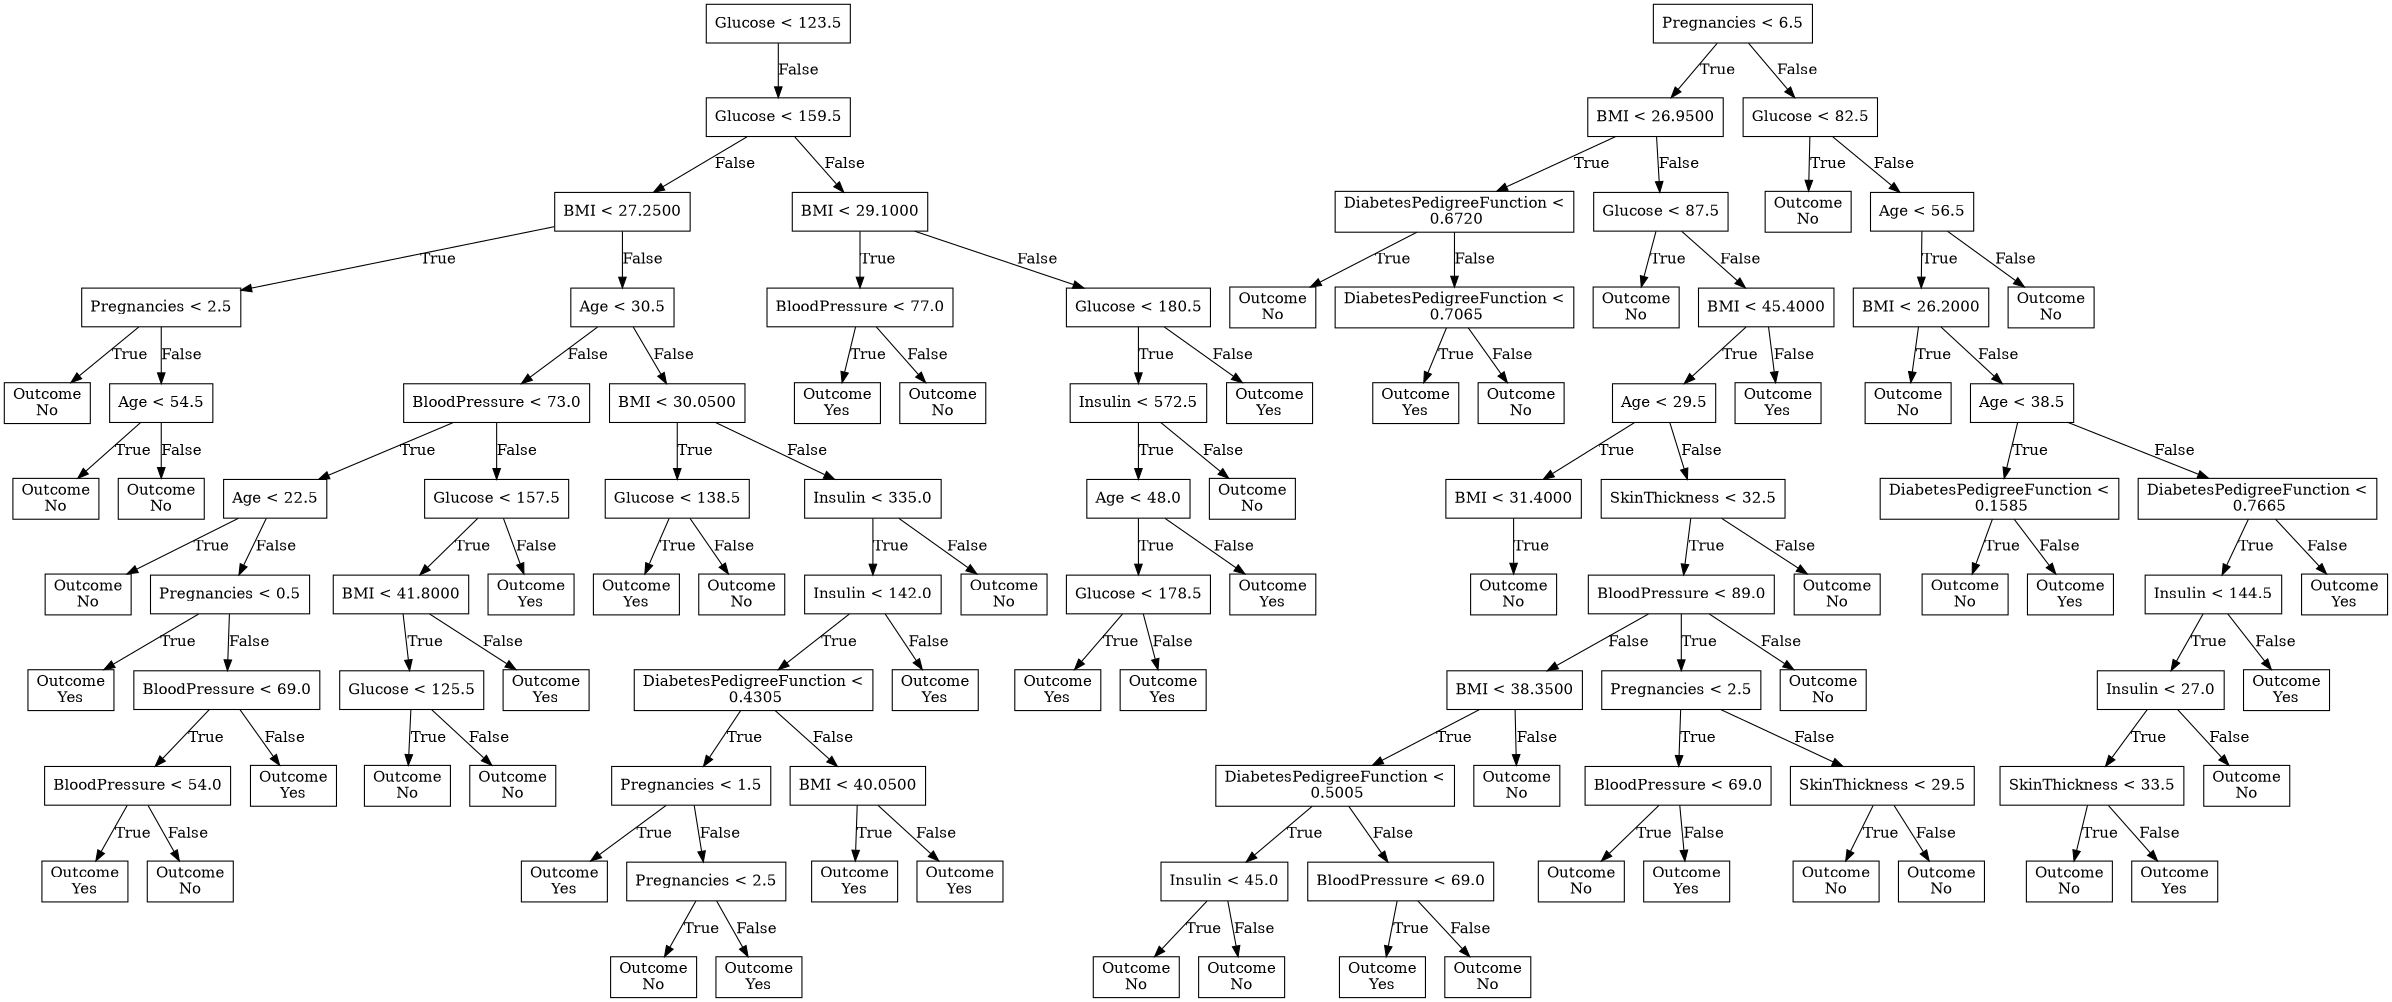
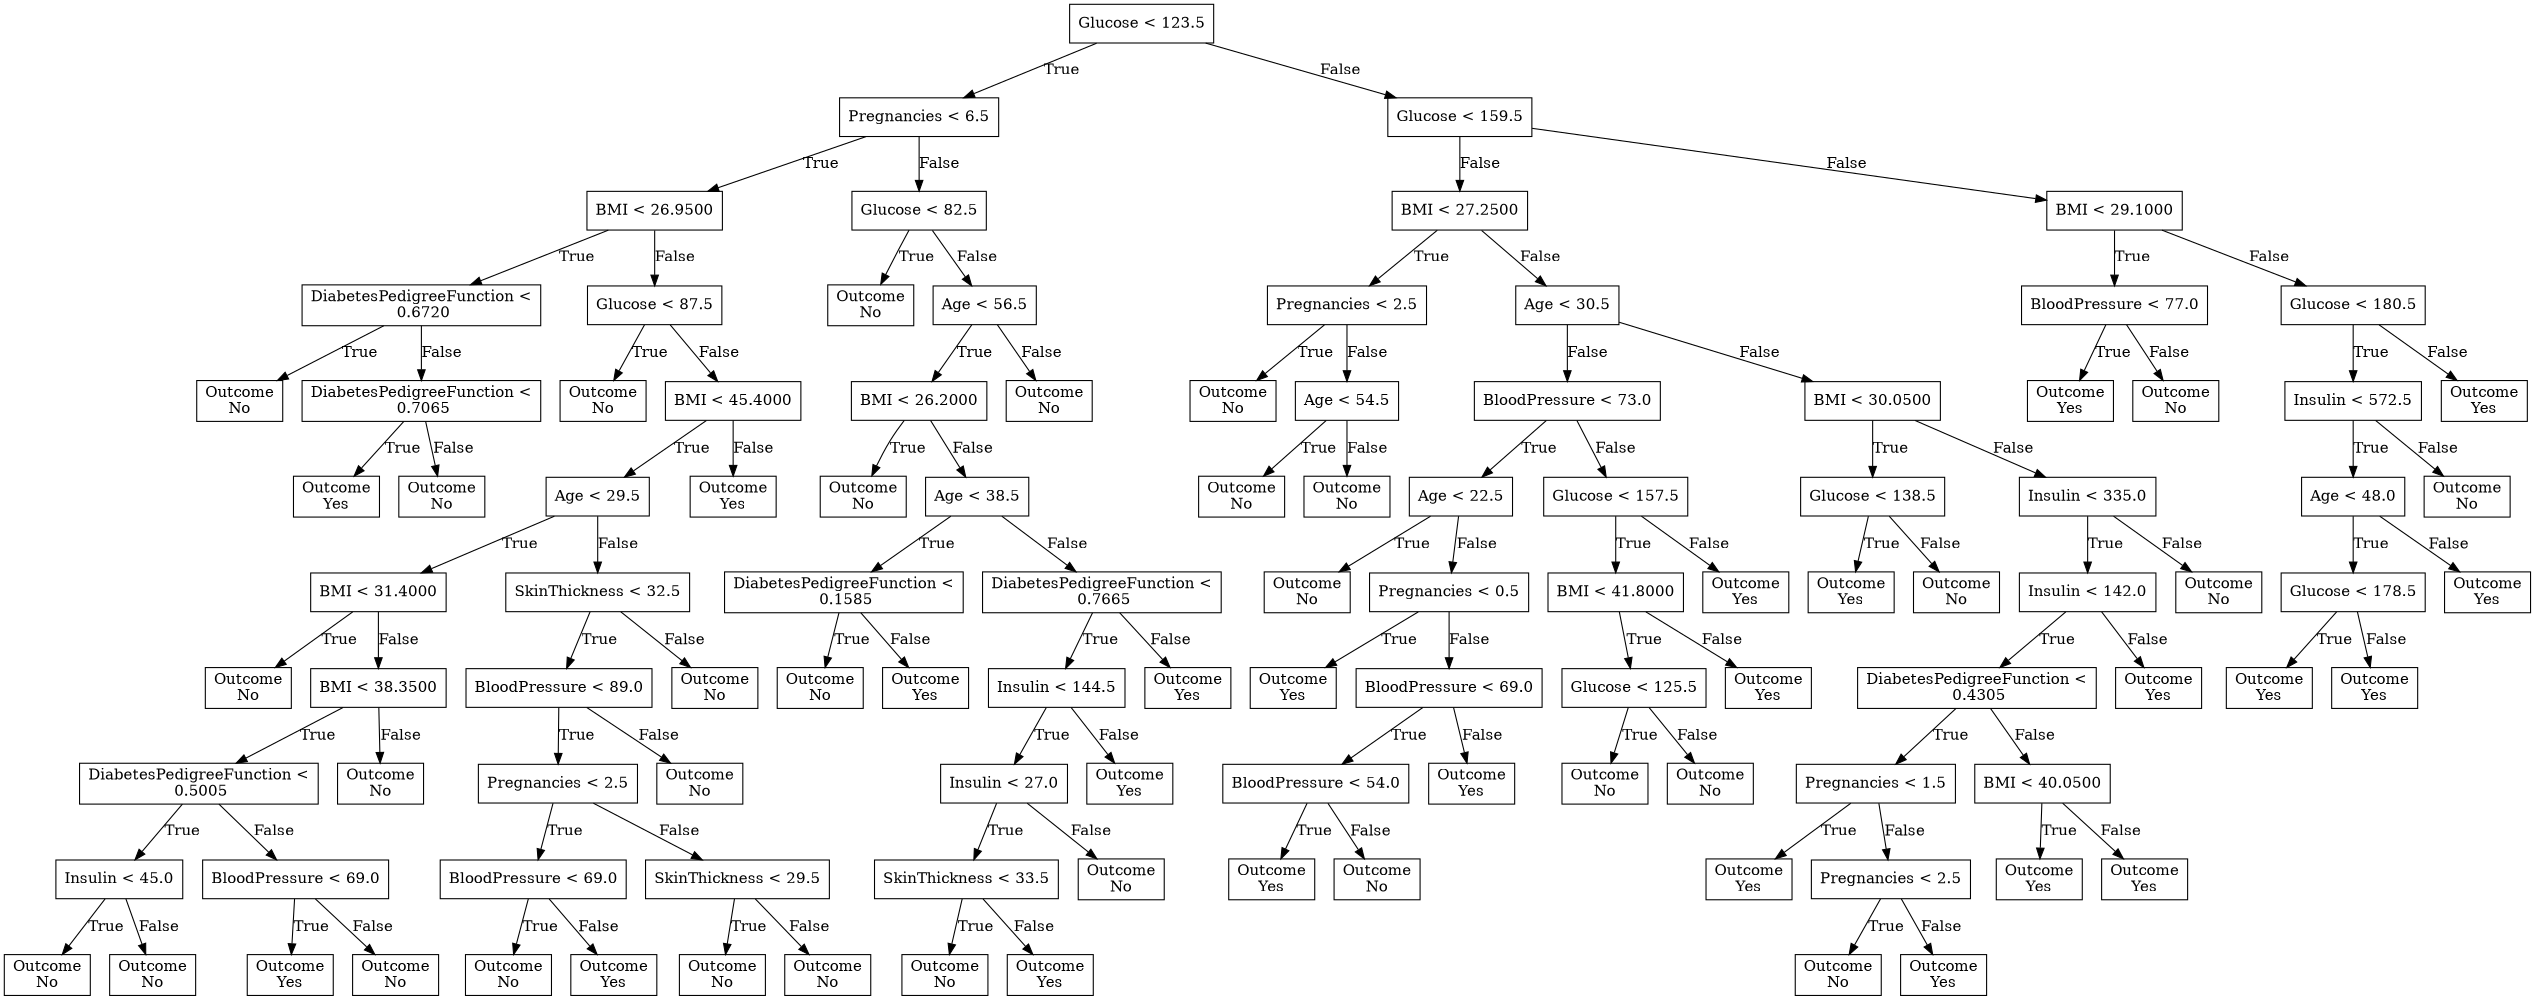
edge "Glucose < 123.5" -> "Pregnancies < 6.5": added, label "True"
edge "BloodPressure < 89.0" -> "BMI < 38.3500": now "BMI < 31.4000" -> "BMI < 38.3500"
